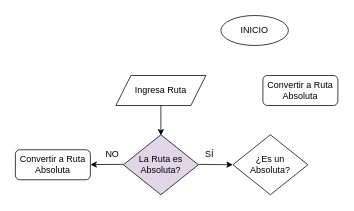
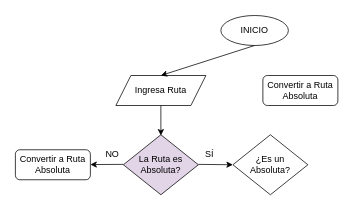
edge "INICIO" -> "Ingresa Ruta": added
